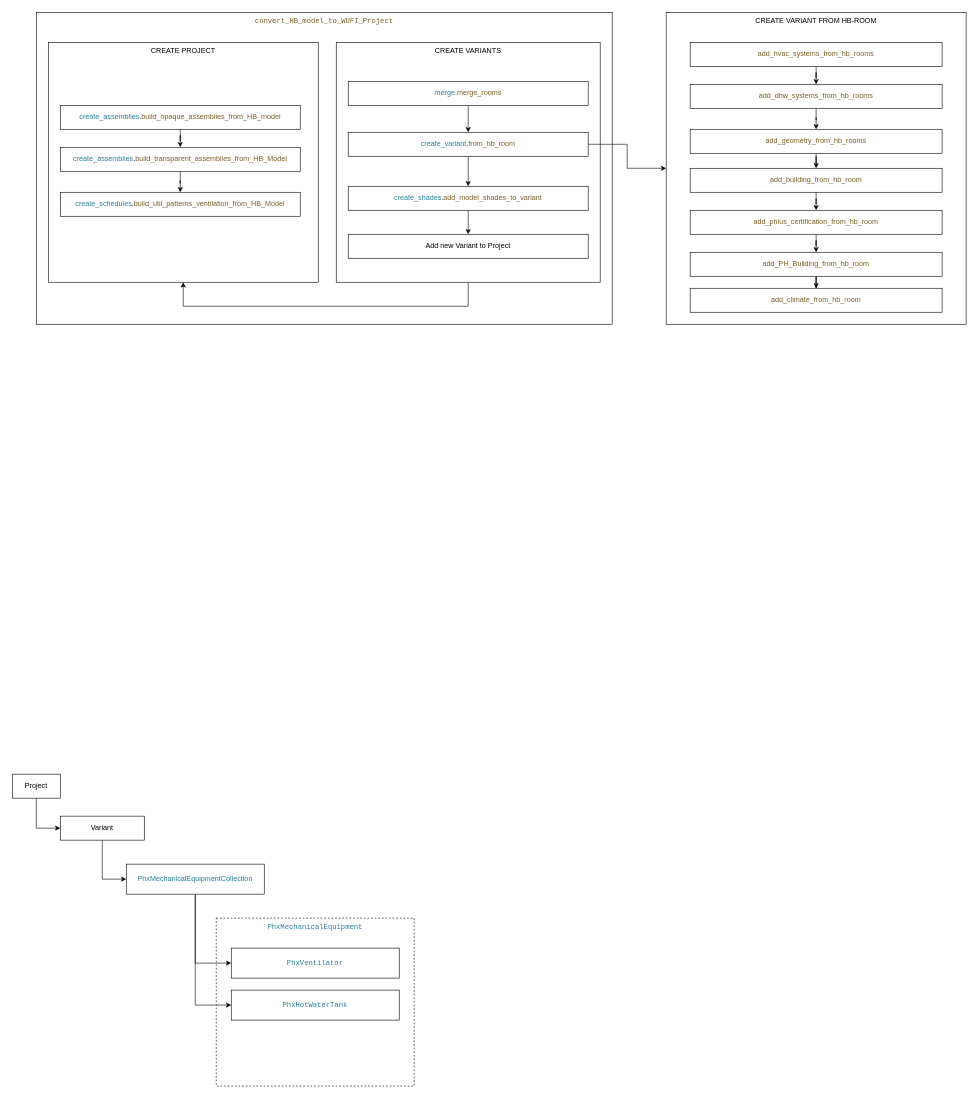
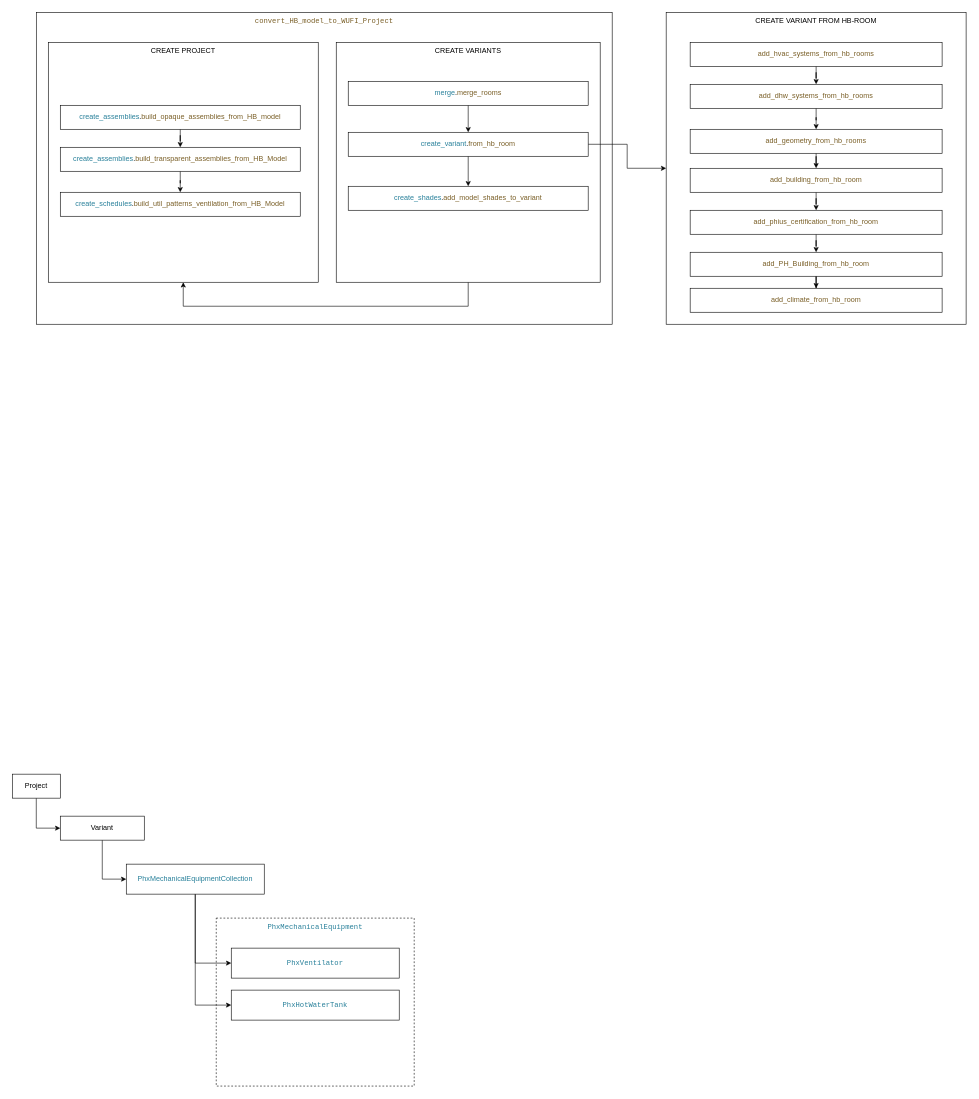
edge "create_shades.add_model_shades_to_variant" -> "Add new Variant to Project": removed
node "Add new Variant to Project": removed
